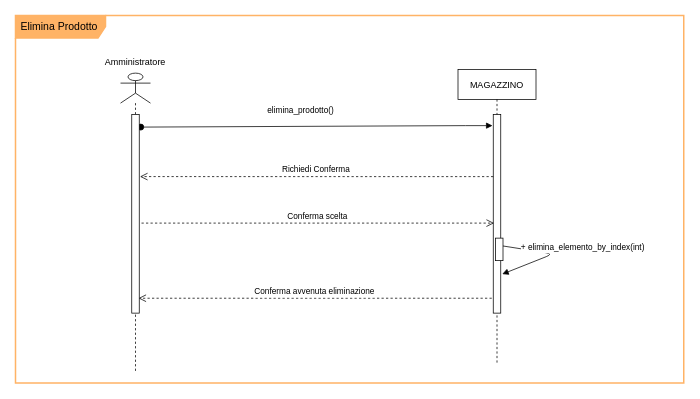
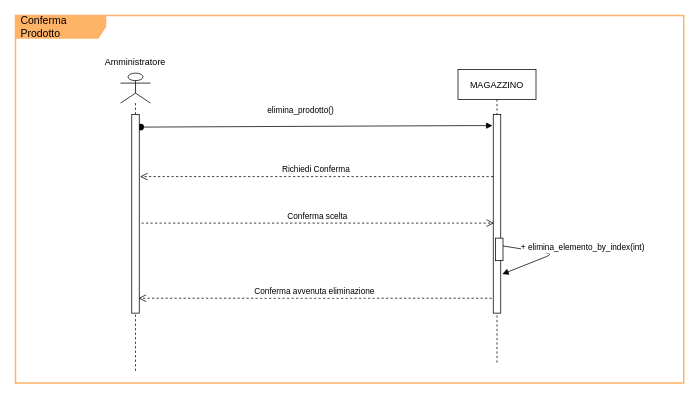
node "Elimina Prodotto": label "Elimina Prodotto" -> "Conferma Prodotto"
